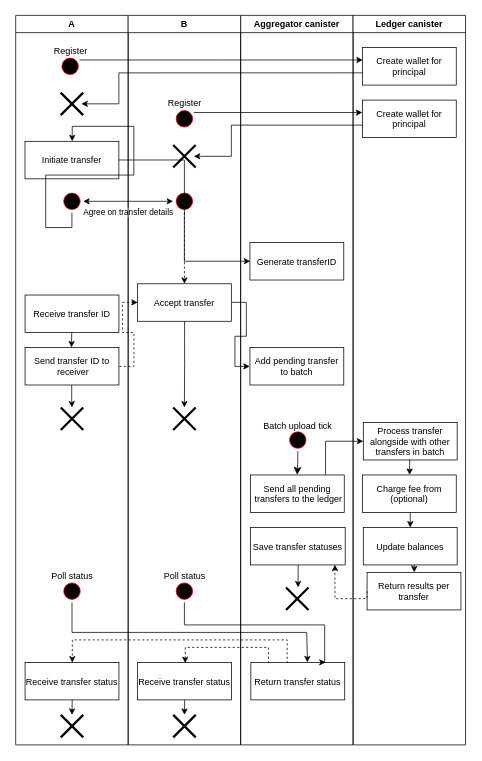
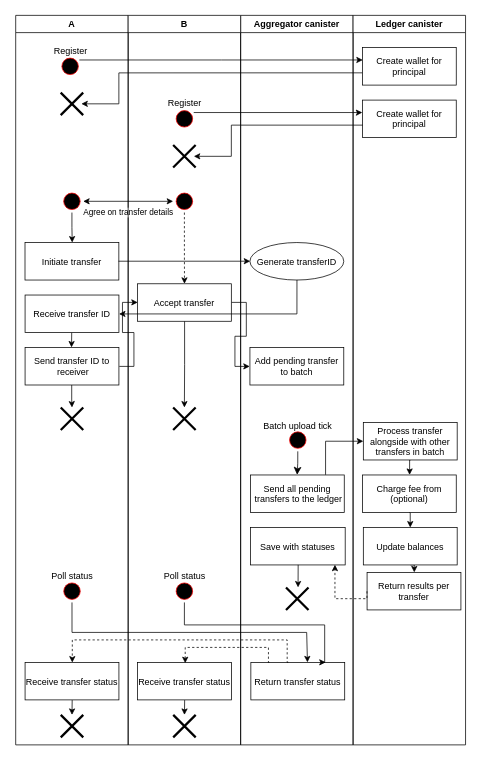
node "Initiate transfer": moved (72, 160) -> (72, 261)
node "Generate transferID": shape rectangle -> ellipse
edge "Generate transferID" -> "Receive transfer ID": added
edge "Send transfer ID to receiver" -> "Accept transfer": style dashed -> solid
node "Save transfer statuses": label "Save transfer statuses" -> "Save with statuses"
